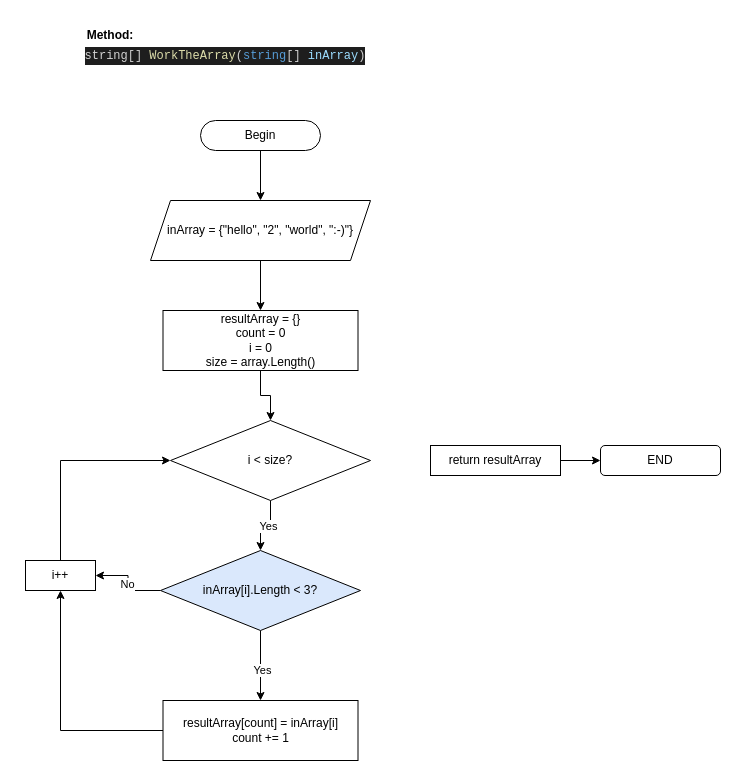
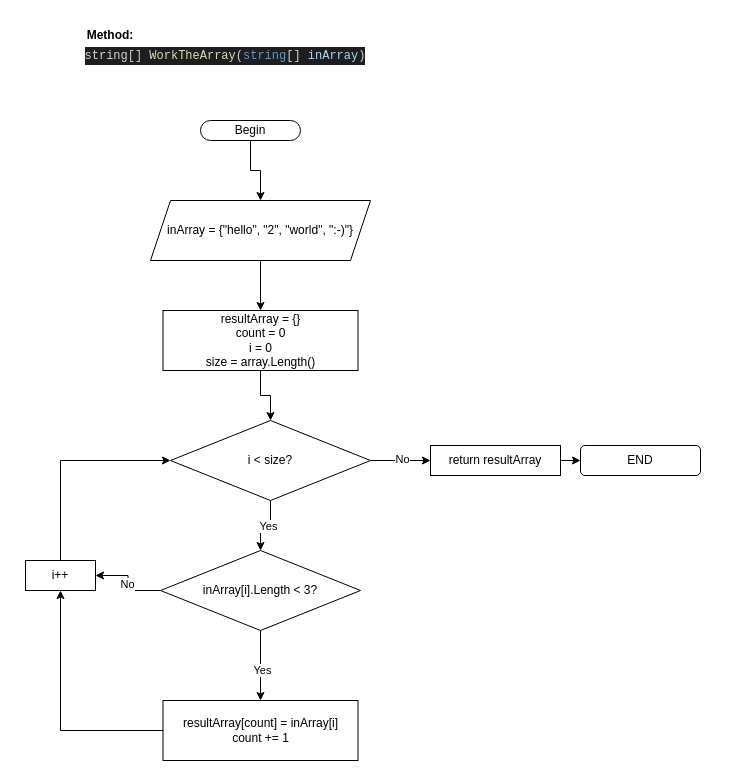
node "Begin": size 120x30 -> 100x20
edge "i < size?" -> "return resultArray": added, label "No"
node "END": moved (661, 461) -> (641, 461)
node "inArray[i].Length < 3?": fillcolor #dae8fc -> #ffffff
